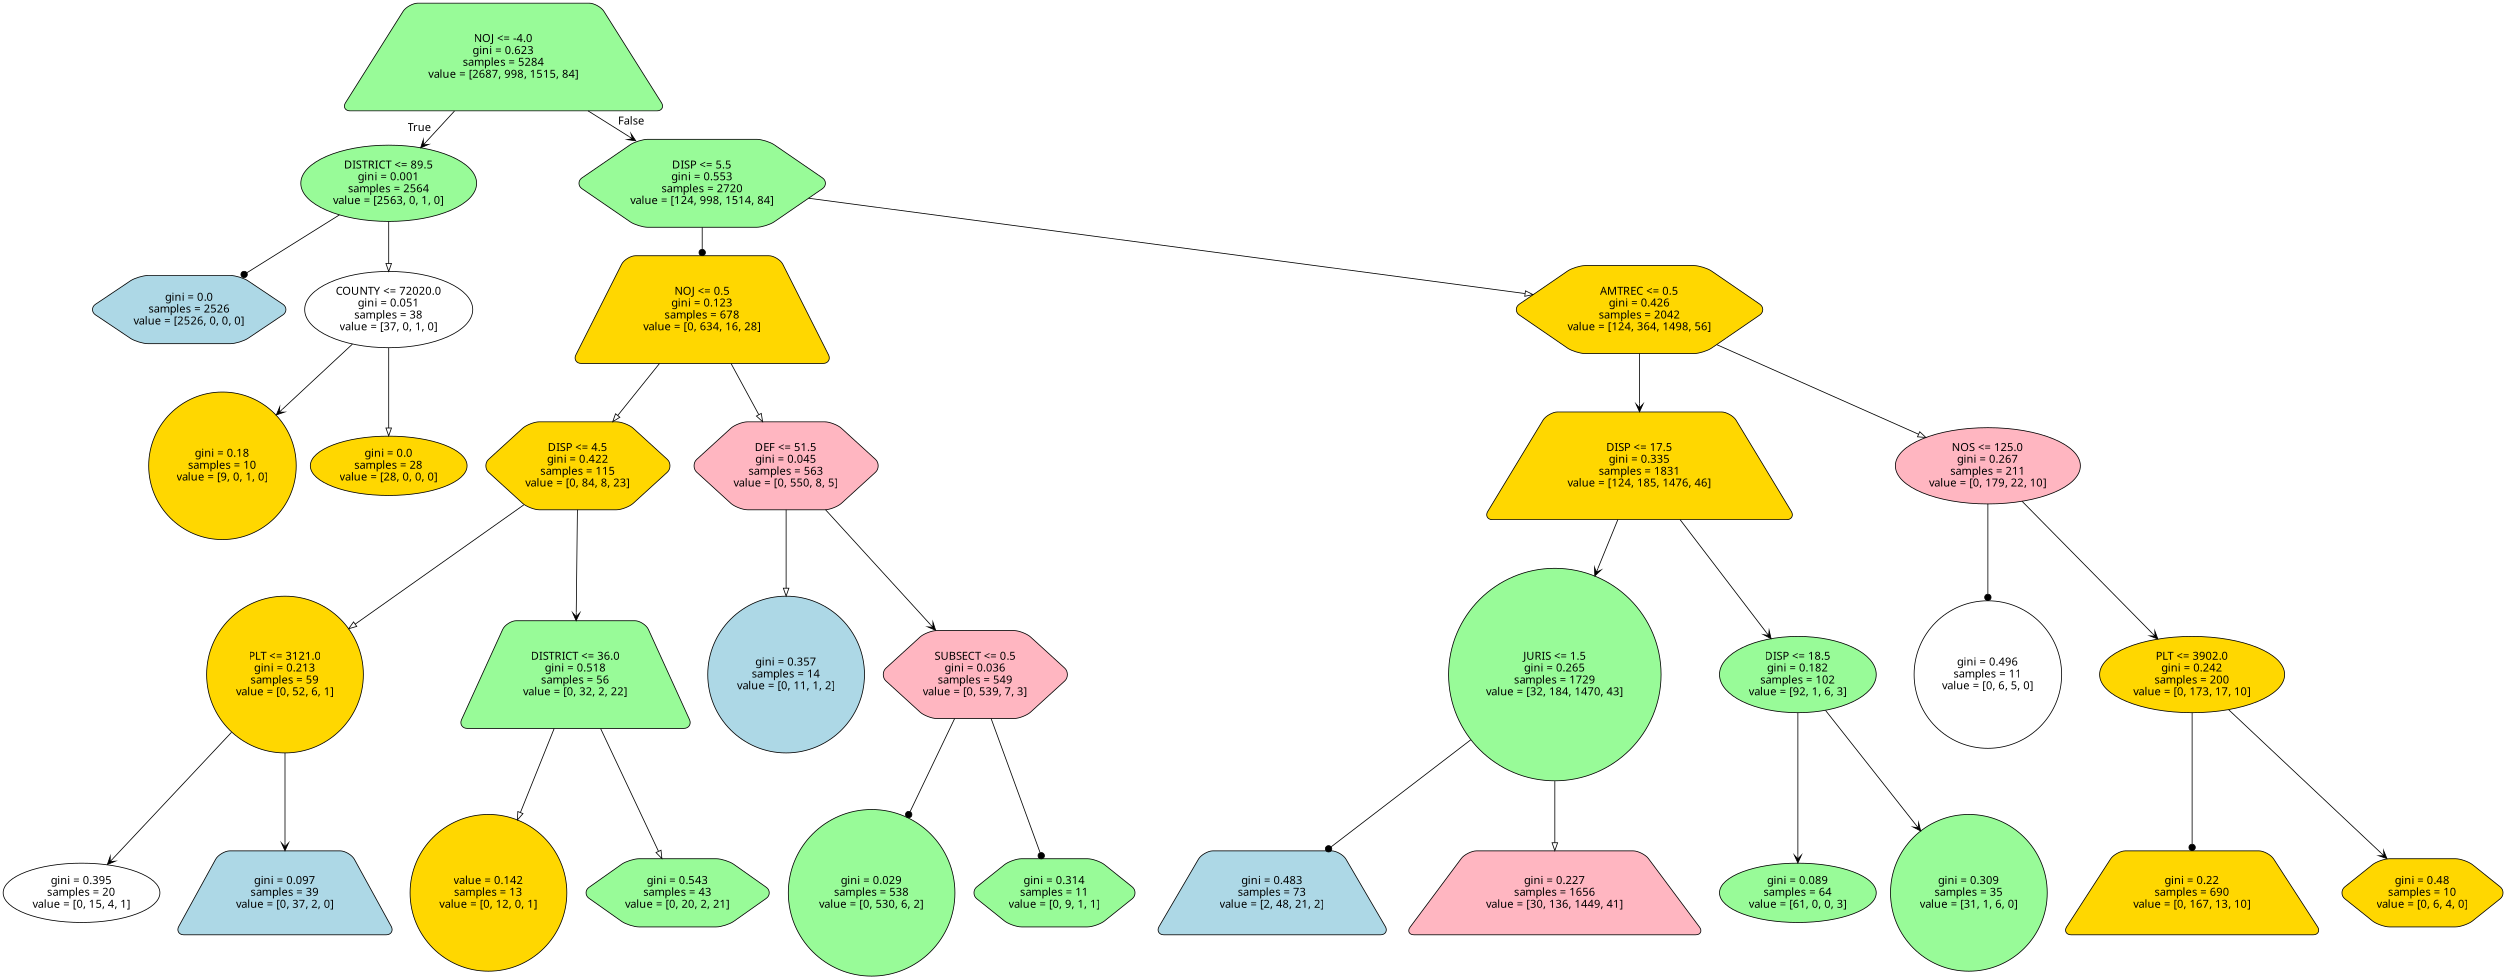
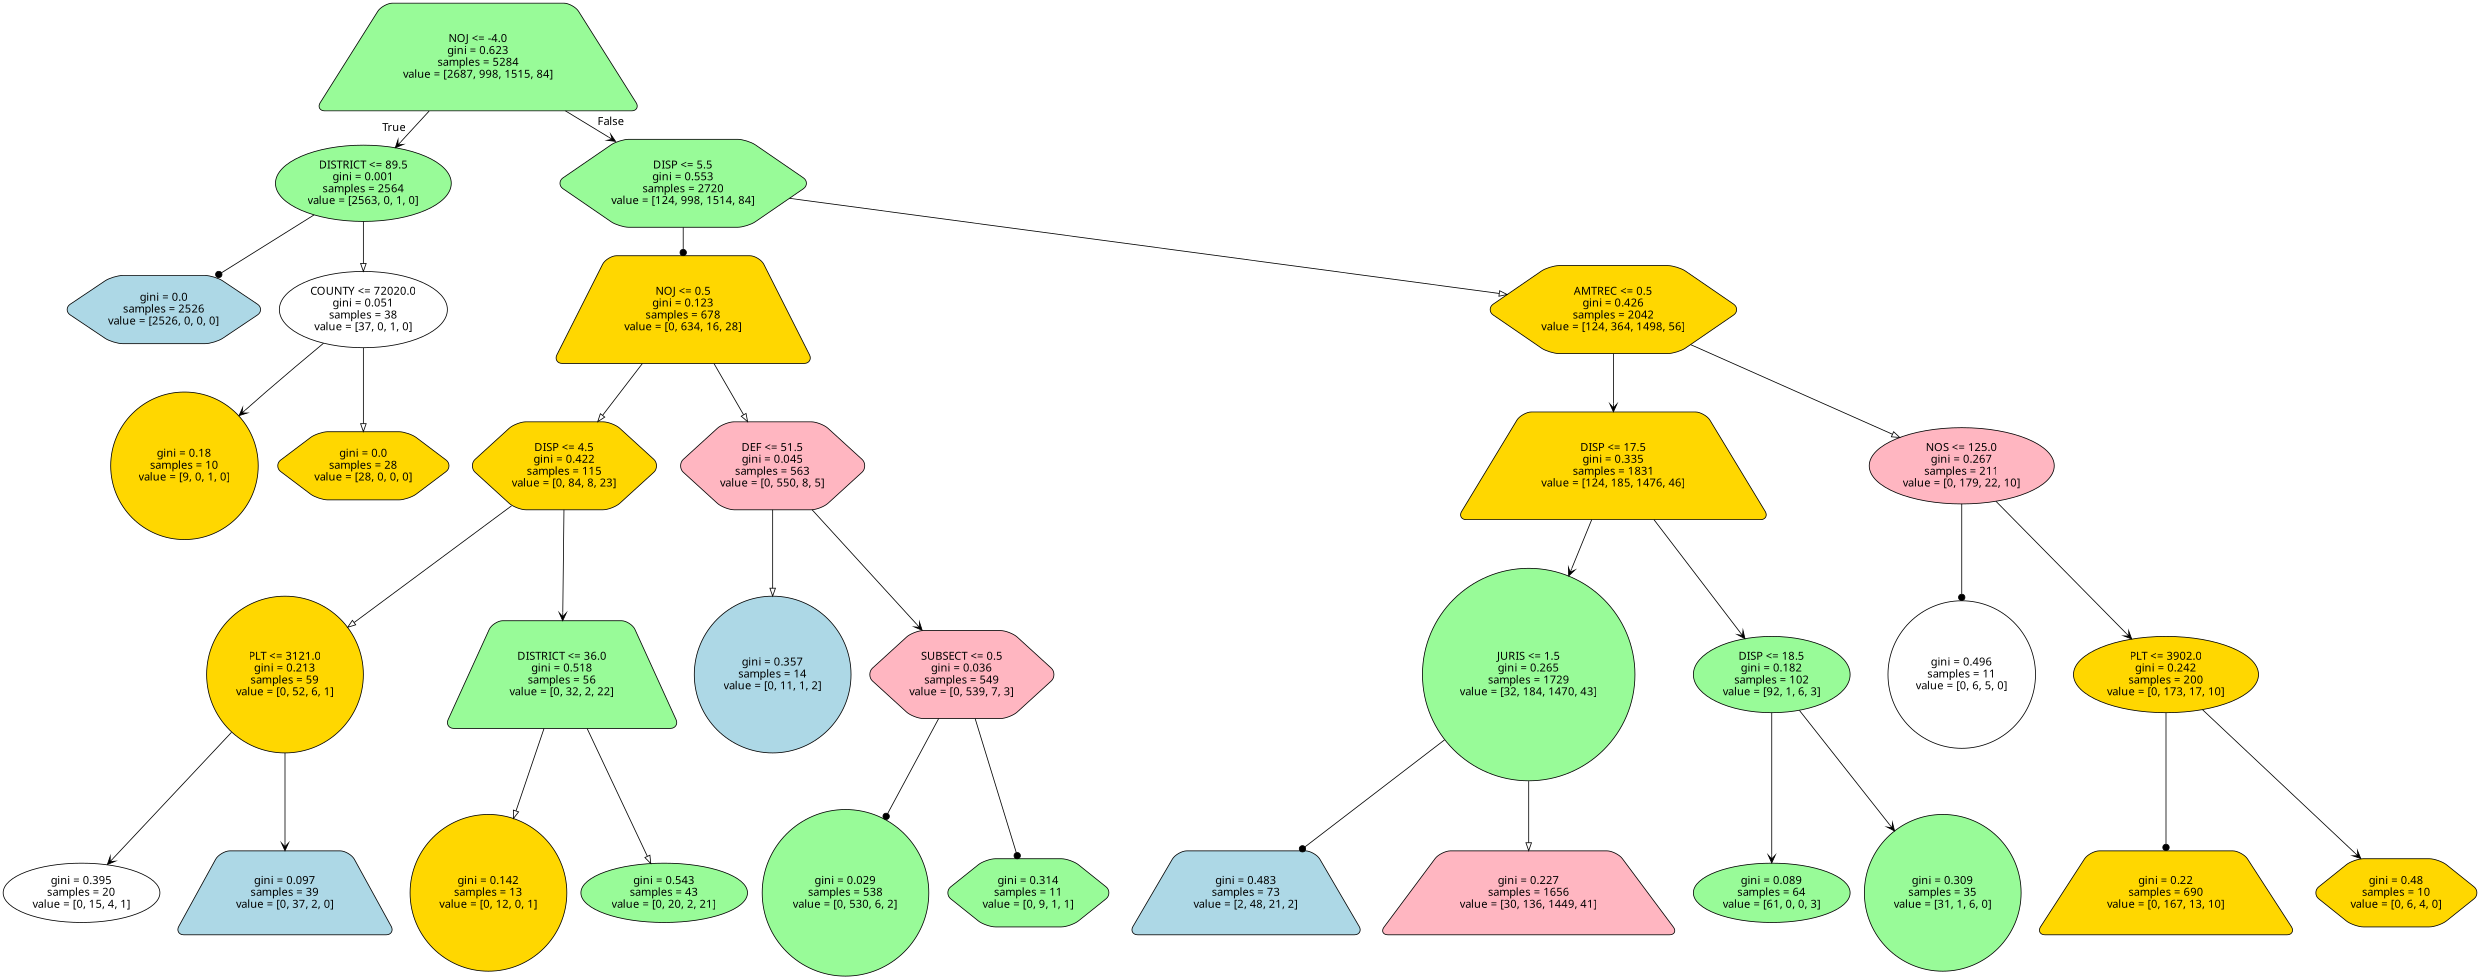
node "gini = 0.0 samples = 28 value = [28, 0, 0, 0]": shape ellipse -> hexagon
node "value = 0.142 samples = 13 value = [0, 12, 0, 1]": label "value = 0.142 samples = 13 value = [0, 12, 0, 1]" -> "gini = 0.142 samples = 13 value = [0, 12, 0, 1]"
node "gini = 0.543 samples = 43 value = [0, 20, 2, 21]": shape hexagon -> ellipse
